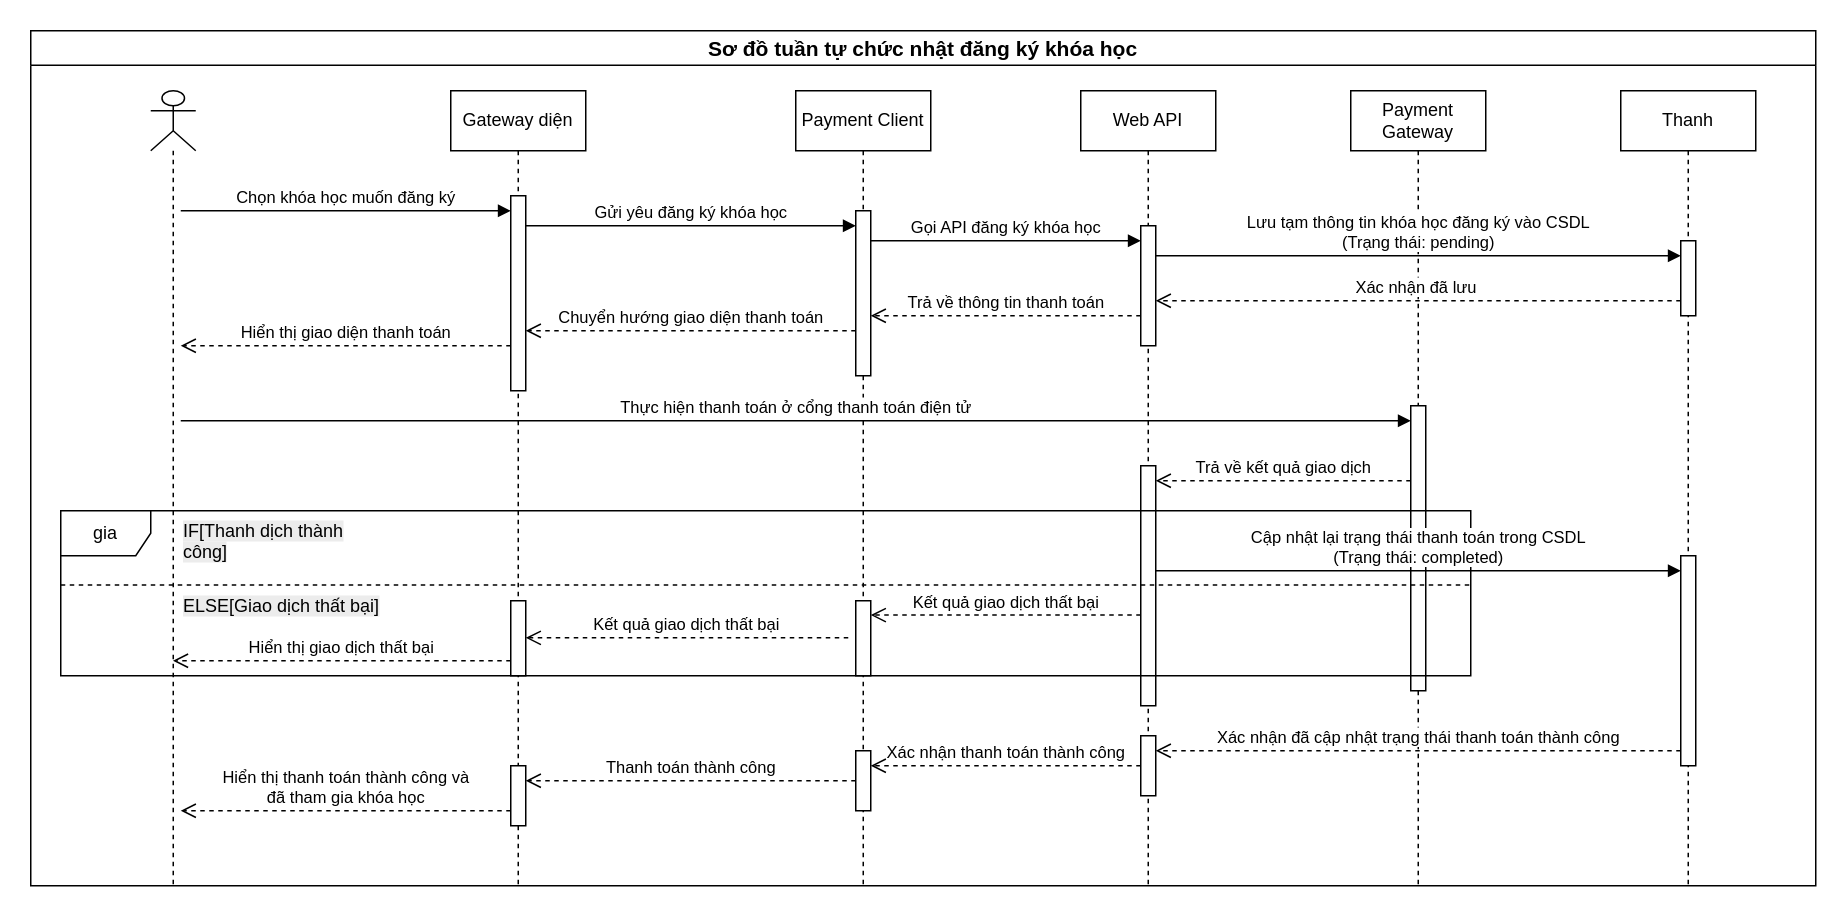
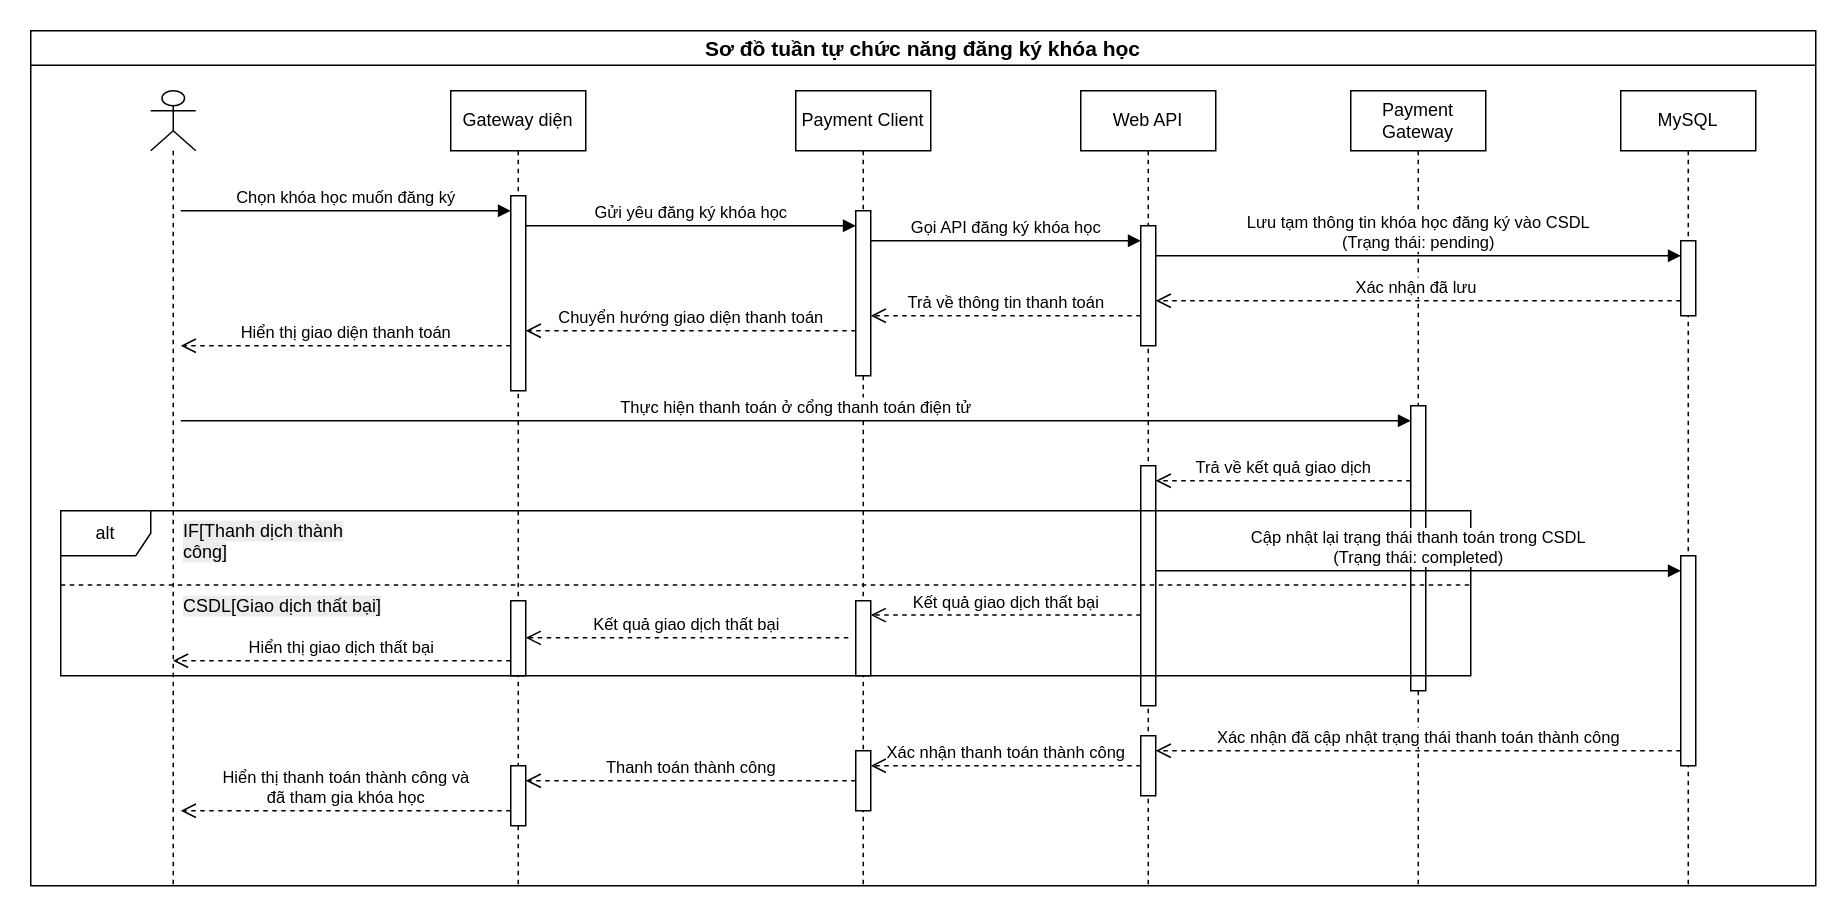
node "Sơ đồ tuần tự chức nhật đăng ký khóa học": label "Sơ đồ tuần tự chức nhật đăng ký khóa học" -> "Sơ đồ tuần tự chức năng đăng ký khóa học"
node "Thanh": label "Thanh" -> "MySQL"
node "gia": label "gia" -> "alt"
node "ELSE[Giao dịch thất bại]": label "ELSE[Giao dịch thất bại]" -> "CSDL[Giao dịch thất bại]"
